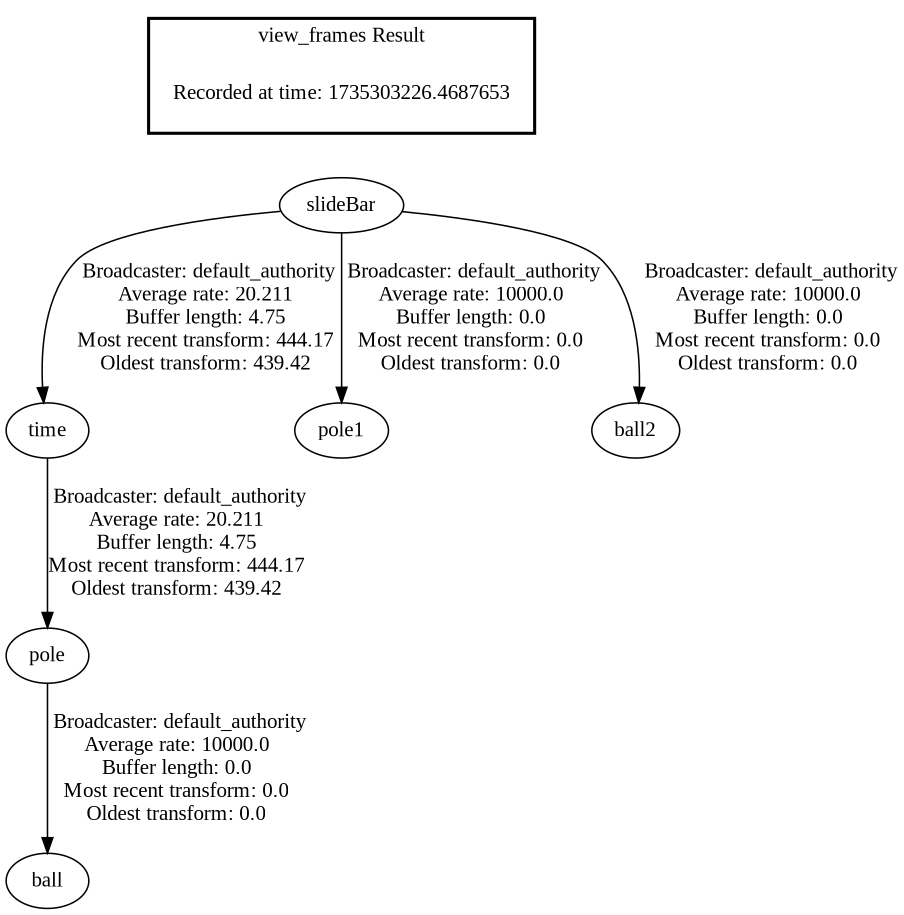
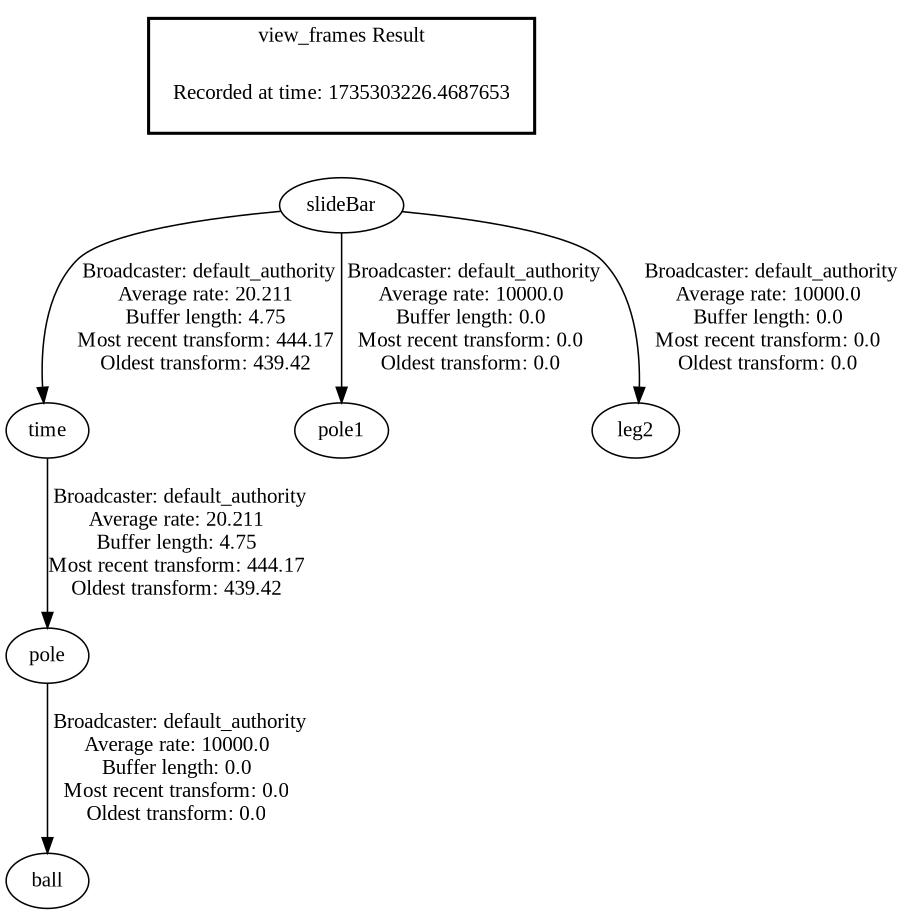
node "ball2": label "ball2" -> "leg2"
